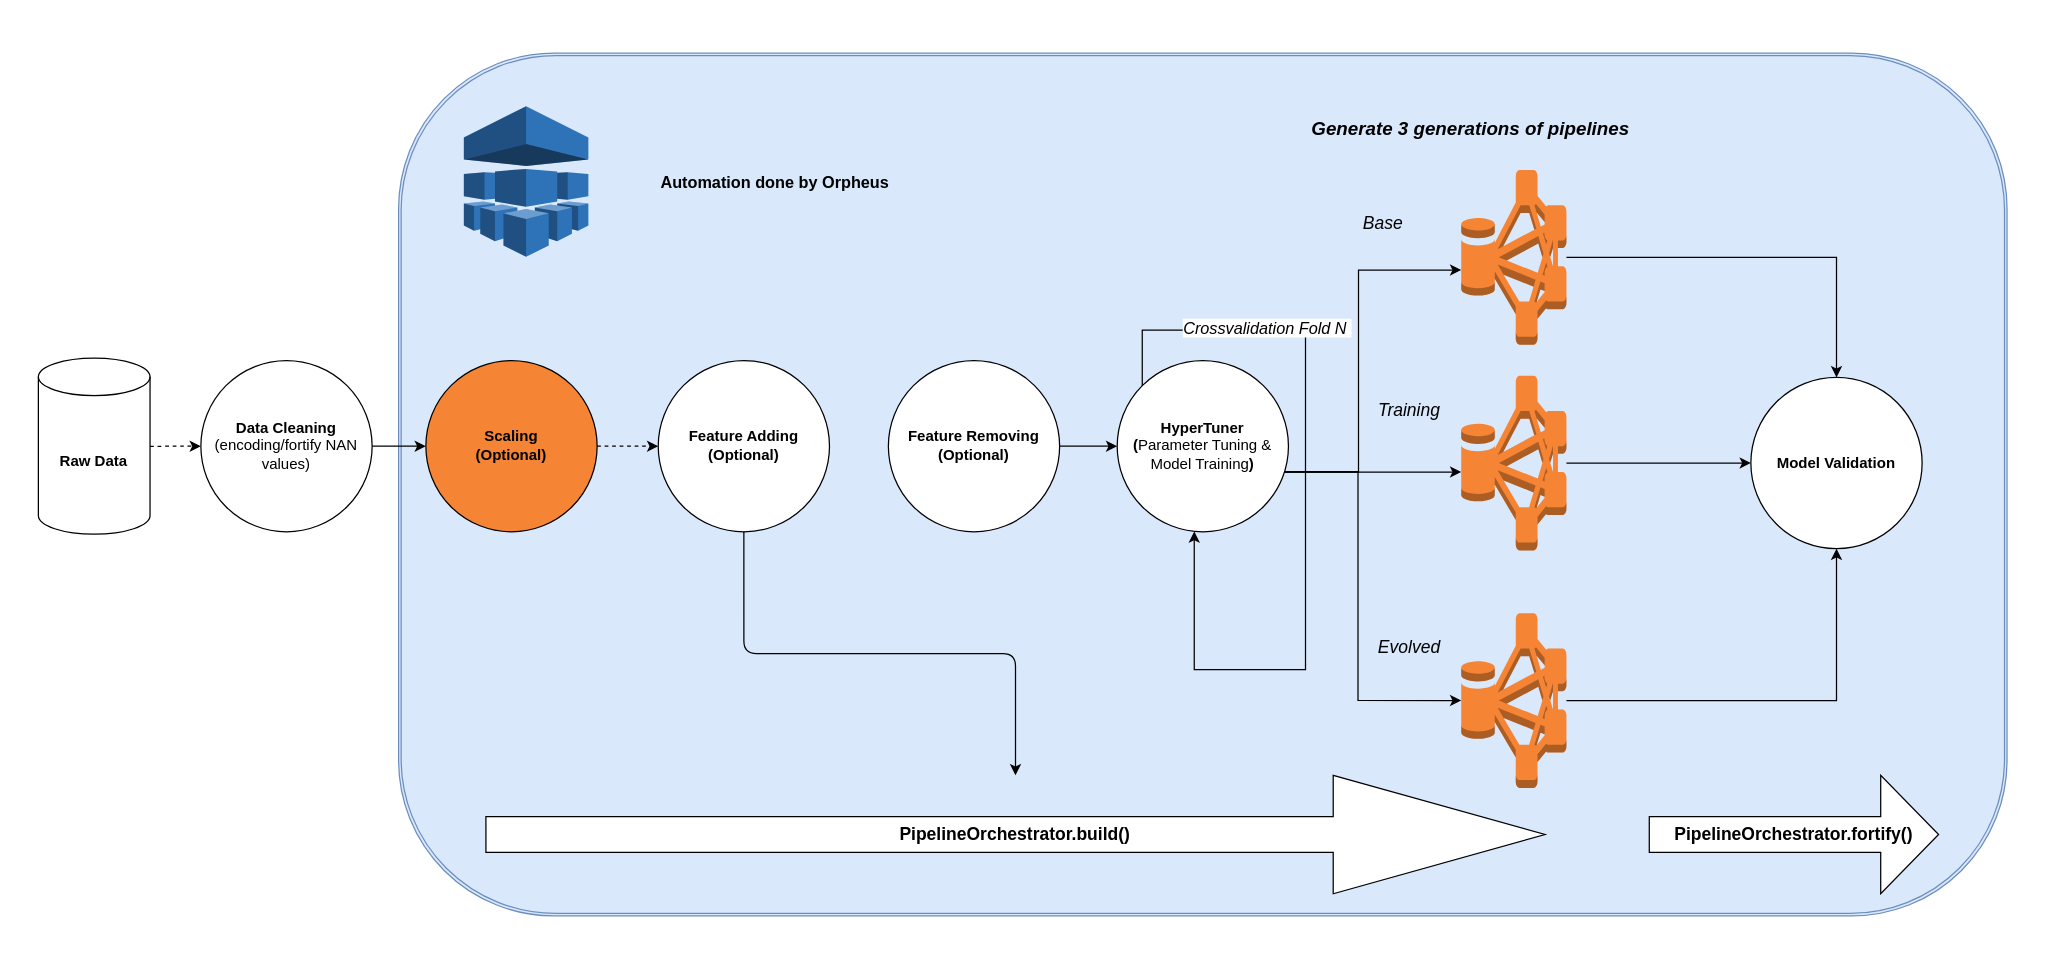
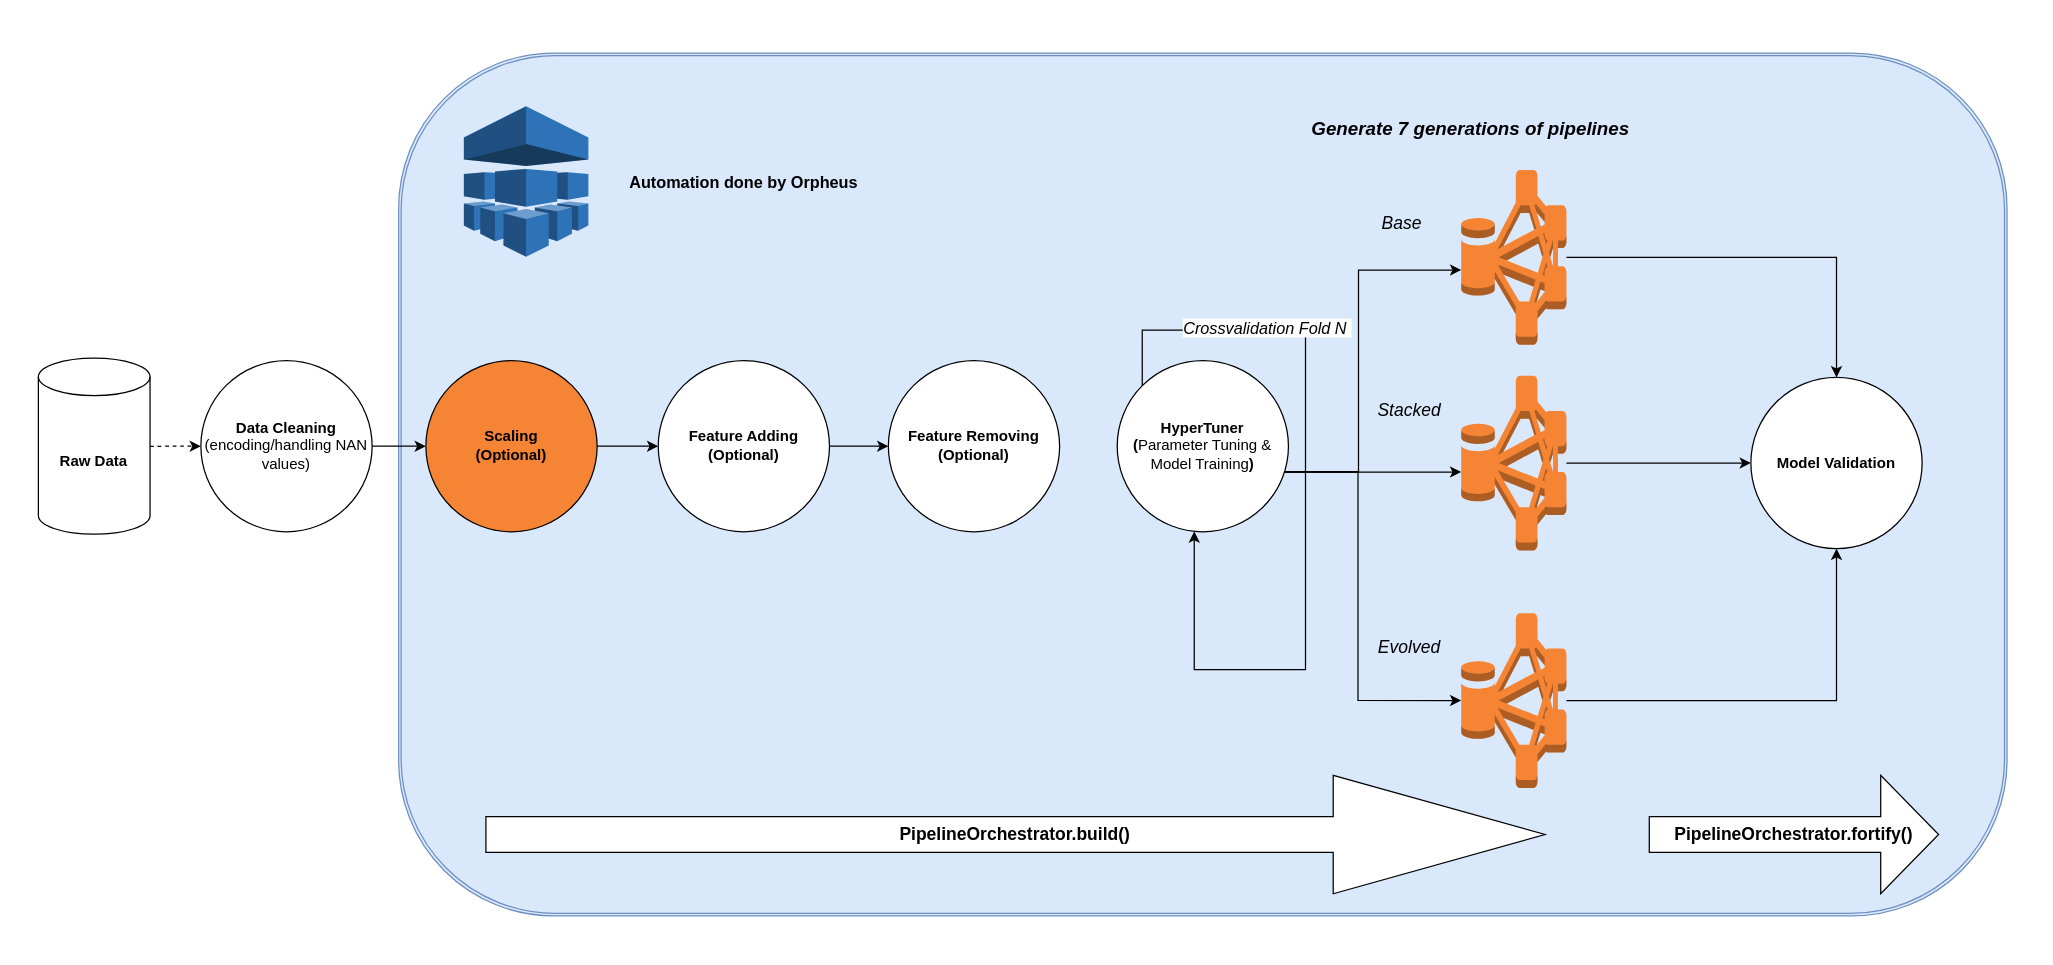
node "Generate 3 generations of pipelines": label "Generate 3 generations of pipelines" -> "Generate 7 generations of pipelines"
node "Automation done by Orpheus": moved (775, 181) -> (744, 181)
node "Base": moved (1383, 224) -> (1402, 224)
node "Training": label "Training" -> "Stacked"
node "Data Cleaning (encoding/fortify NAN values)": label "Data Cleaning (encoding/fortify NAN values)" -> "Data Cleaning (encoding/handling NAN values)"
edge "Scaling (Optional)" -> "Feature Adding (Optional)": style dashed -> solid
edge "Feature Removing (Optional)" -> "HyperTuner (Parameter Tuning & Model Training)": removed
edge "Feature Adding (Optional)" -> "PipelineOrchestrator.build()": now "Feature Adding (Optional)" -> "Feature Removing (Optional)"
